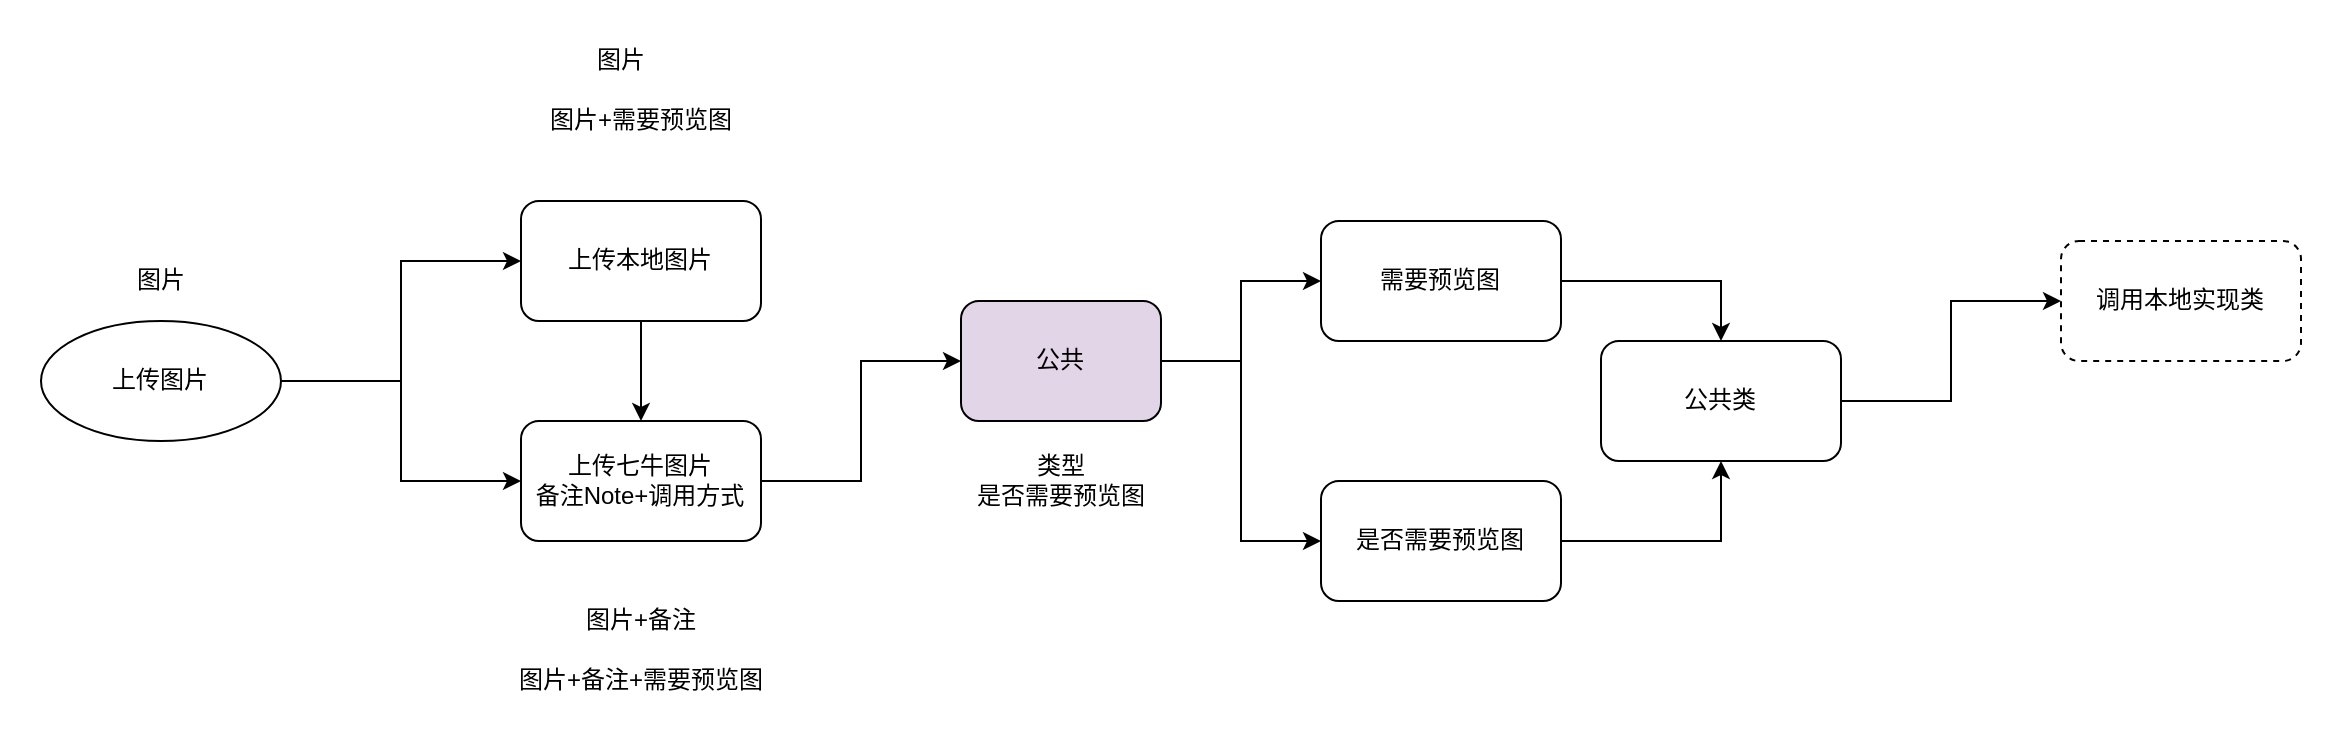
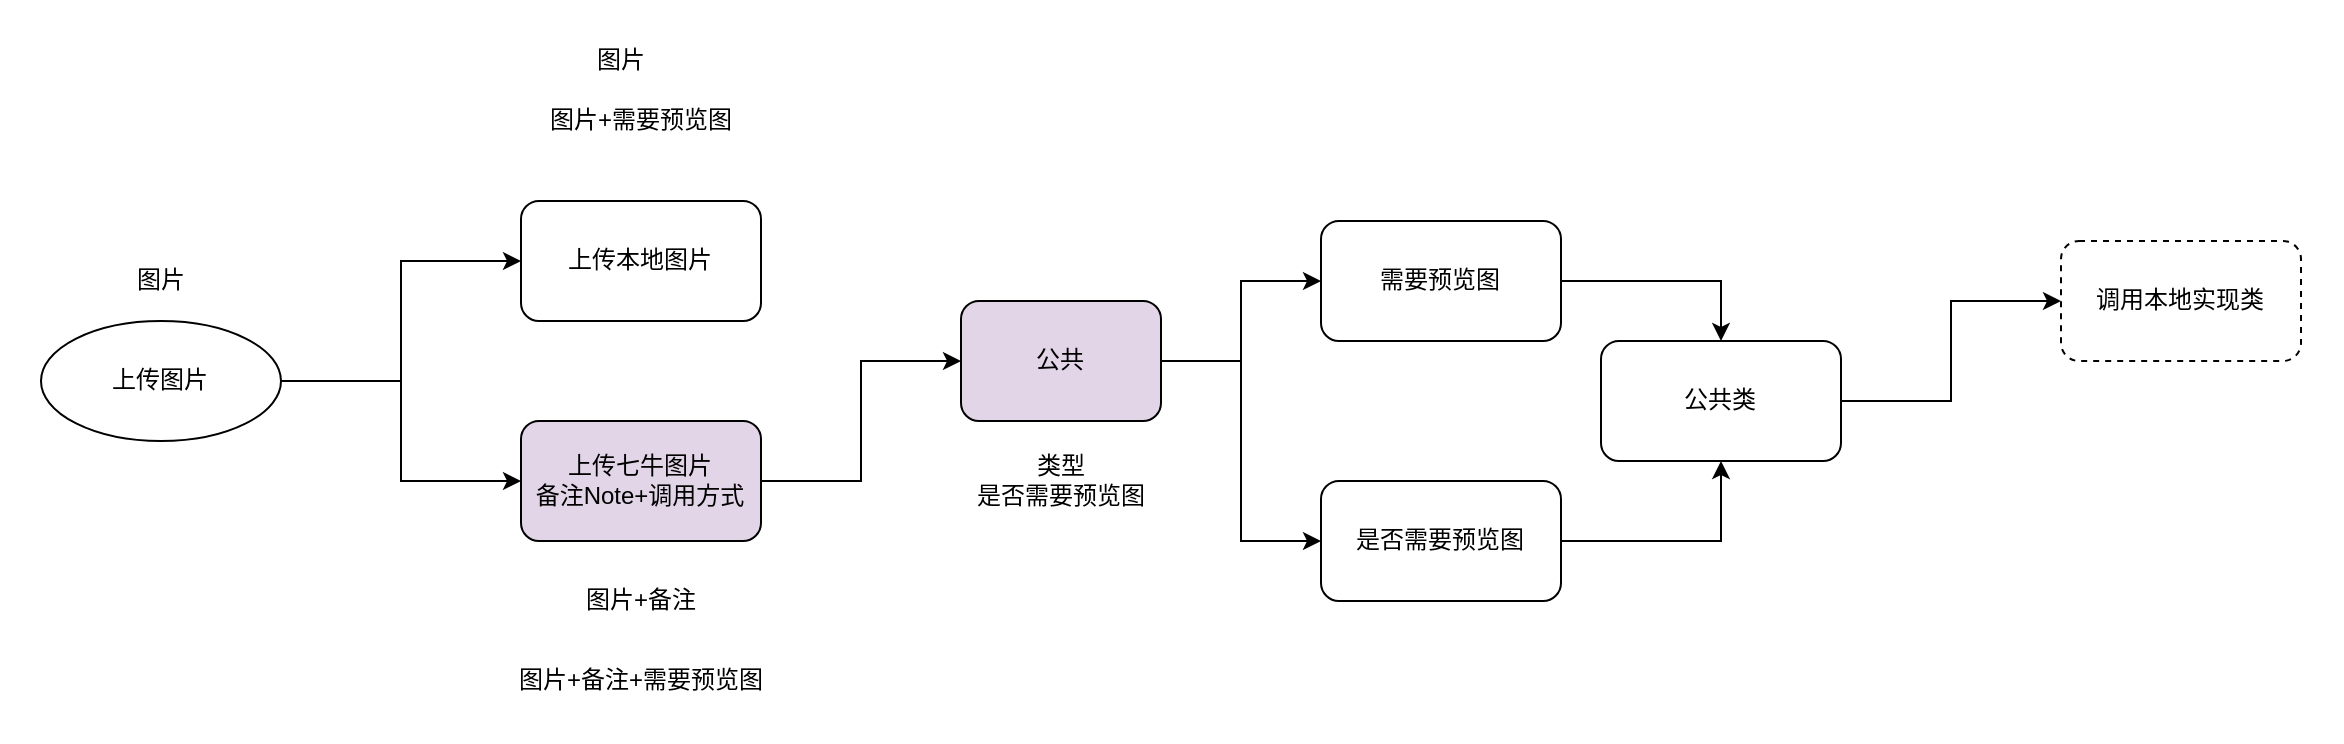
edge "上传本地图片" -> "上传七牛图片 备注Note+调用方式": removed
node "上传七牛图片 备注Note+调用方式": fillcolor #ffffff -> #e1d5e7
node "图片+备注": moved (641, 621) -> (641, 601)
